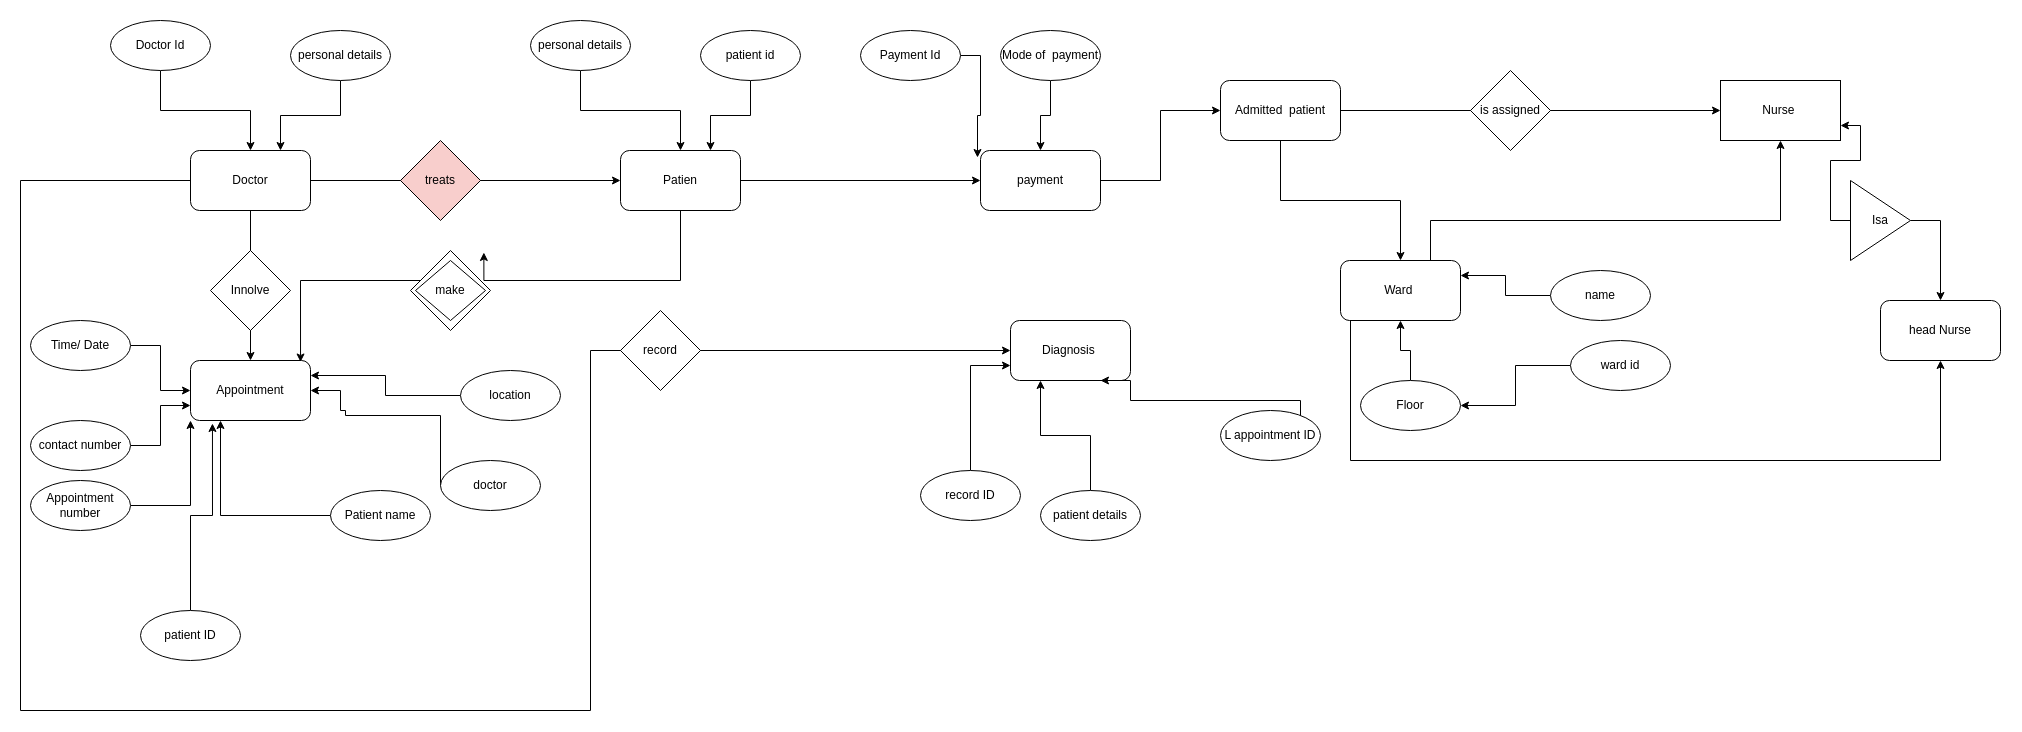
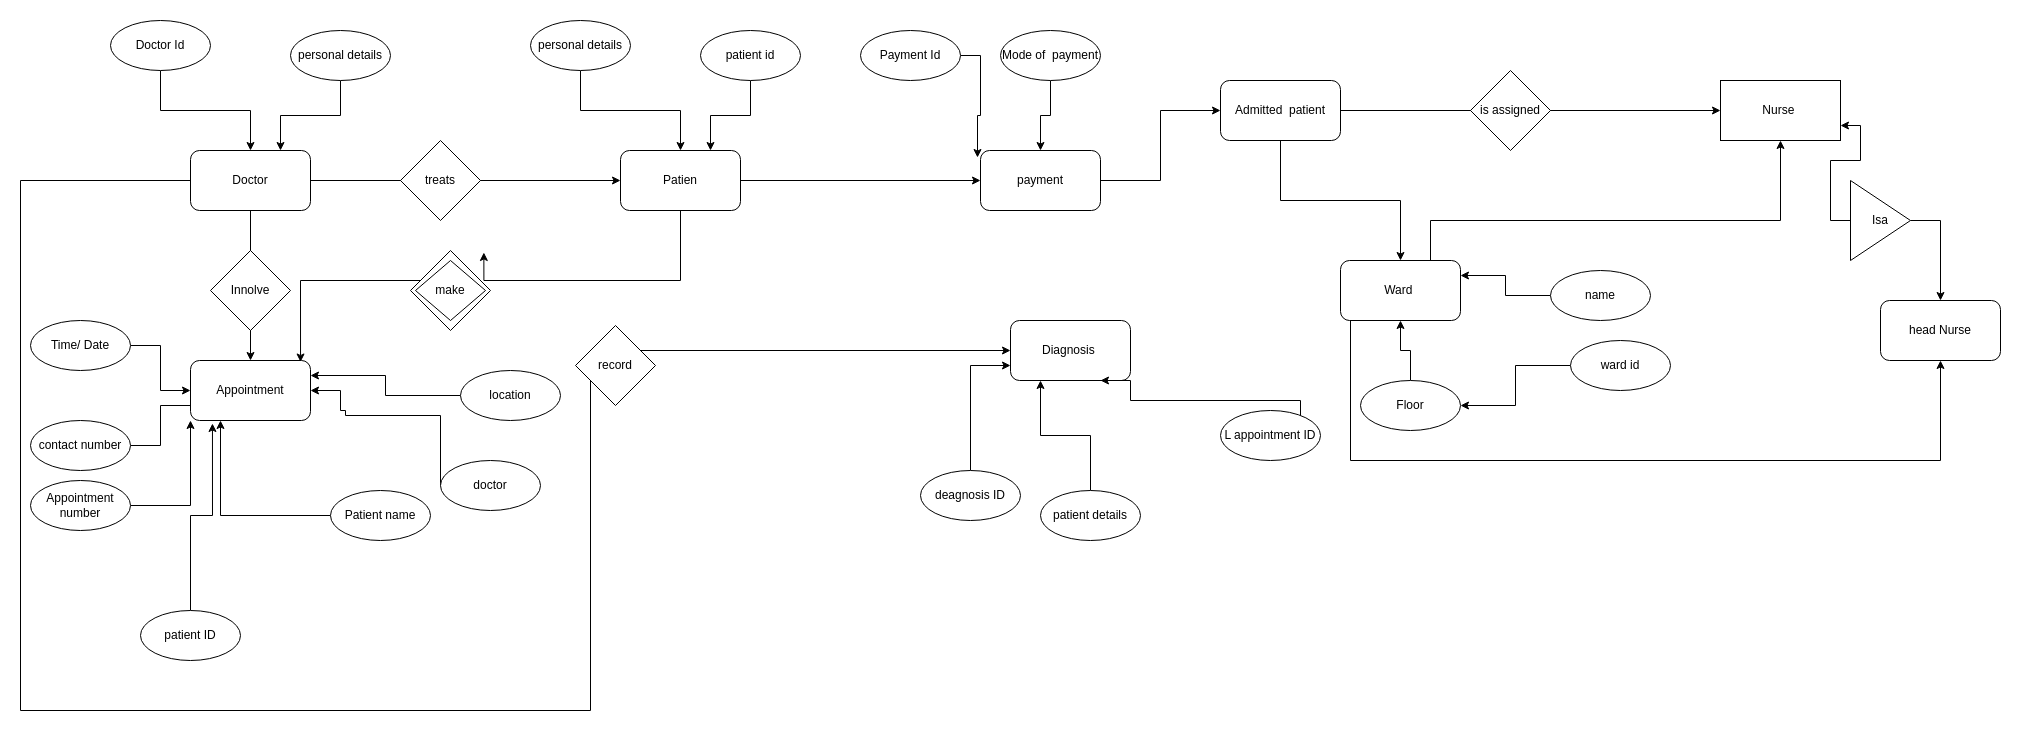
node "treats": fillcolor #f8cecc -> #ffffff
node "record": moved (661, 351) -> (616, 366)
edge "contact number" -> "Appointment": arrowhead classic -> none
node "record ID": label "record ID" -> "deagnosis ID"
